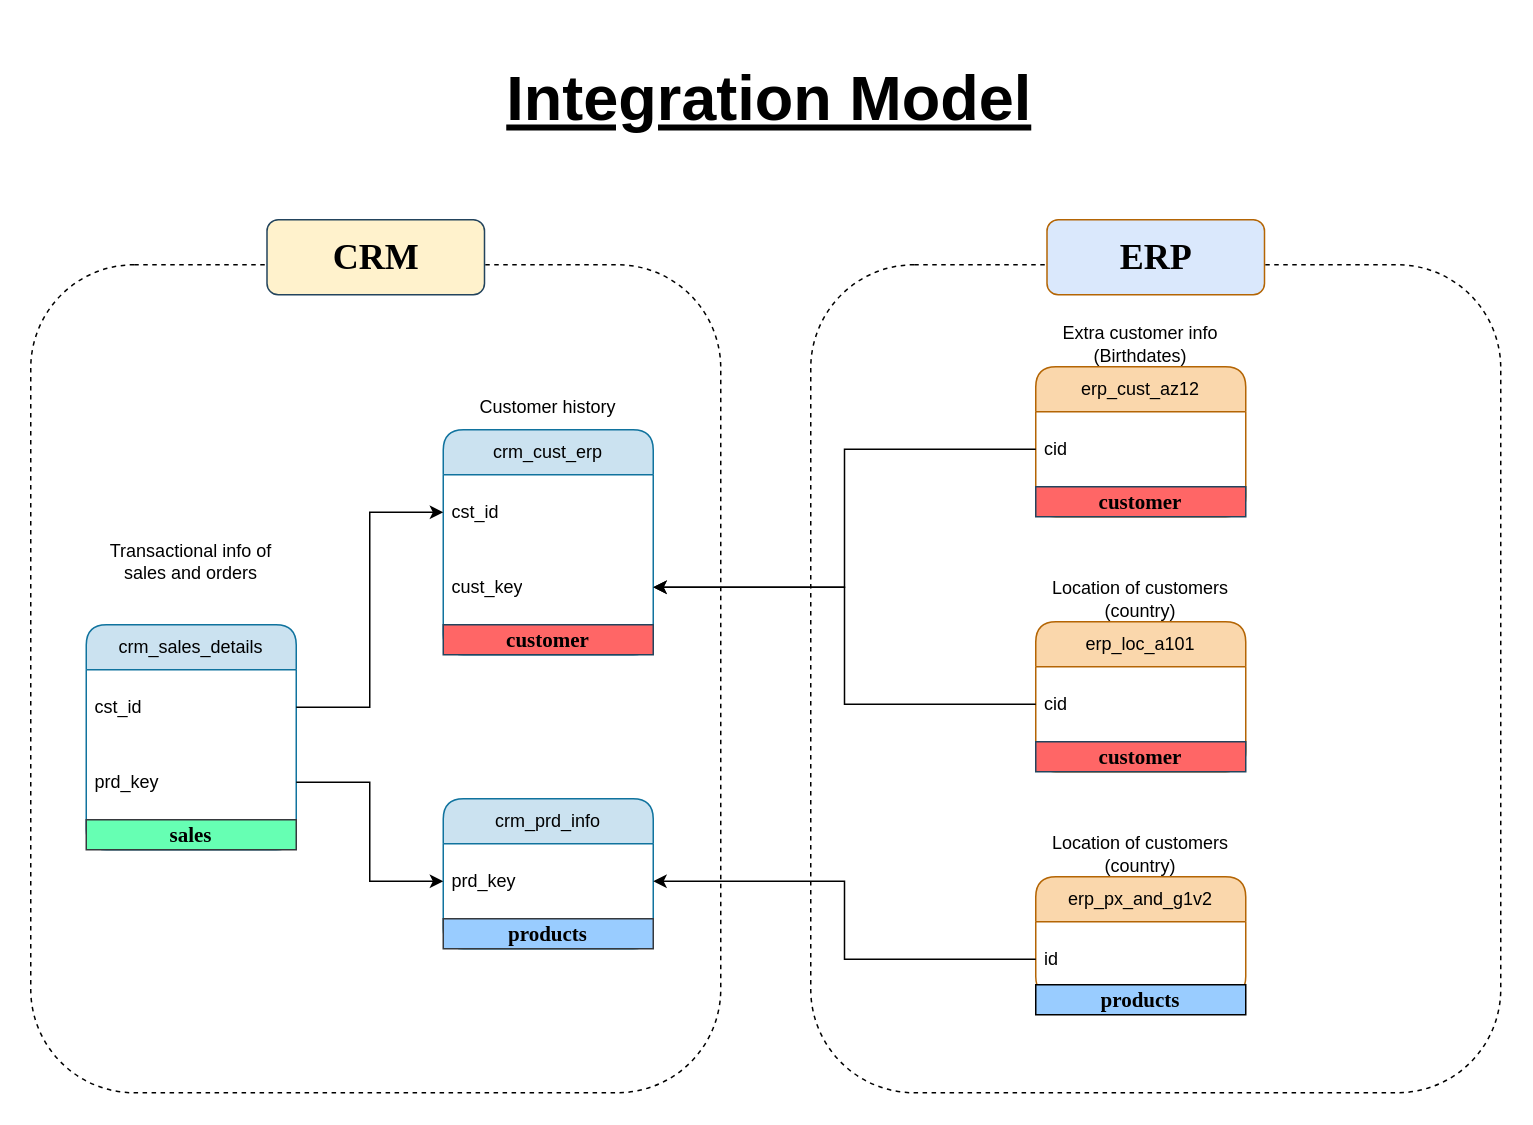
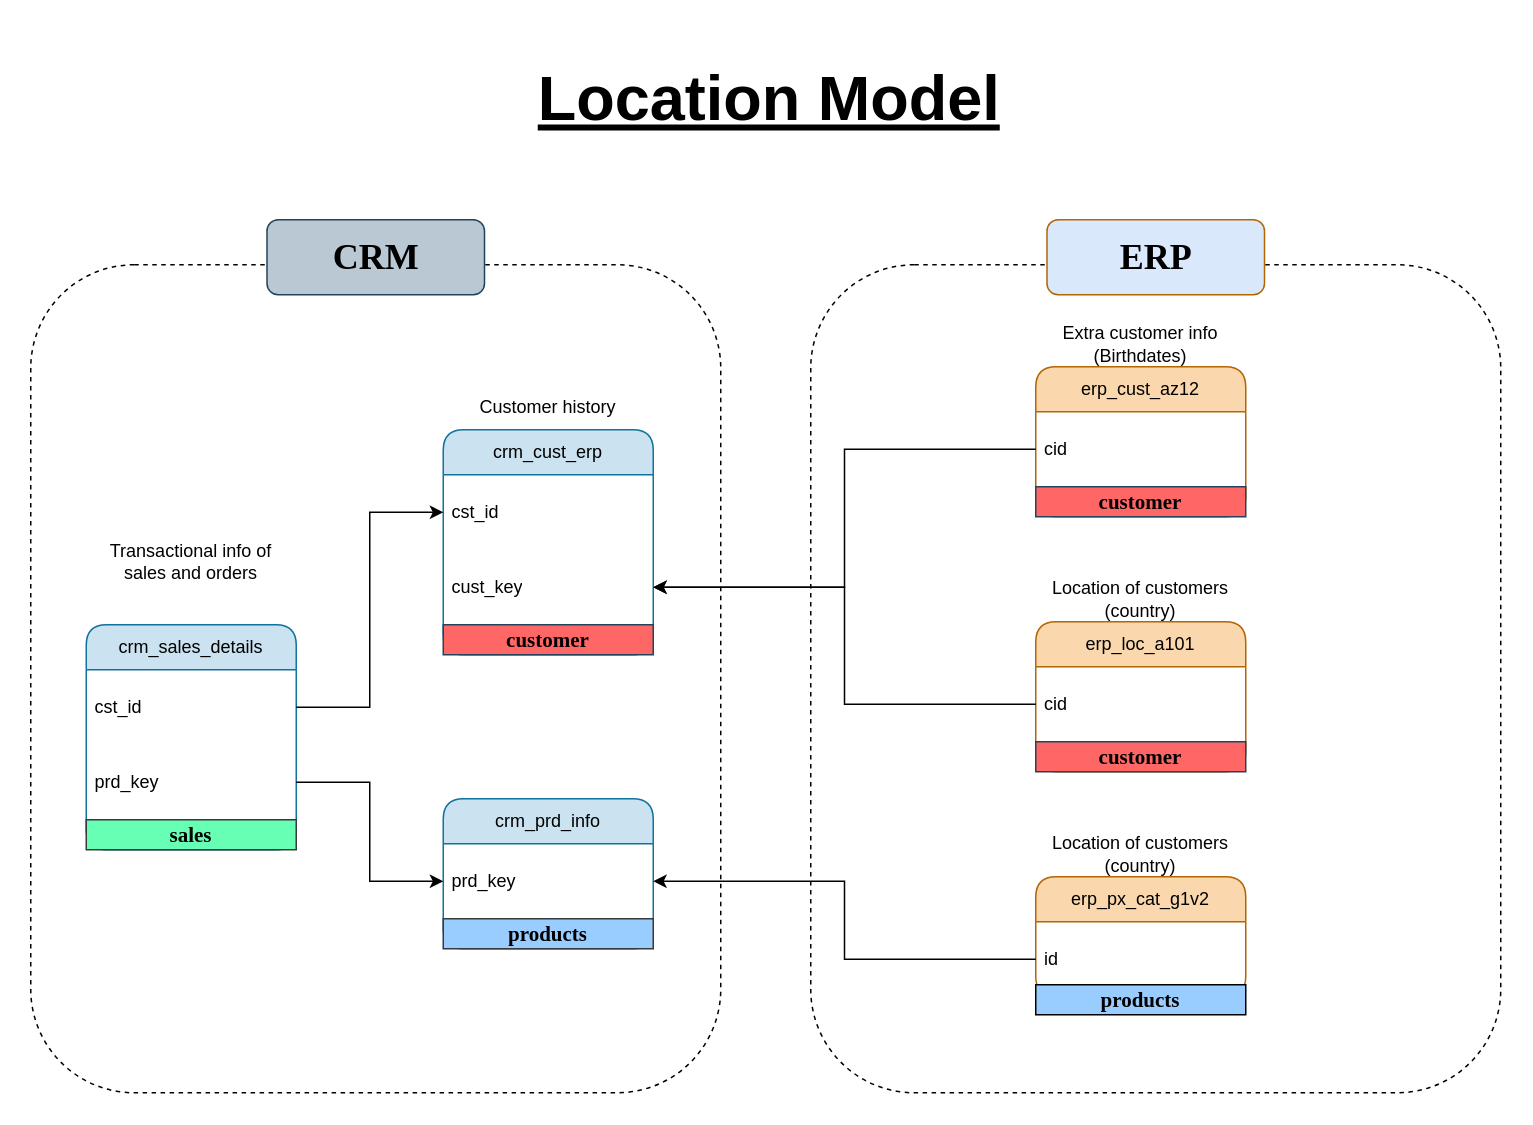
node "Integration Model": label "Integration Model" -> "Location Model"
node "CRM": fillcolor #fff2cc -> #bac8d3
node "erp_px_and_g1v2": label "erp_px_and_g1v2" -> "erp_px_cat_g1v2"
